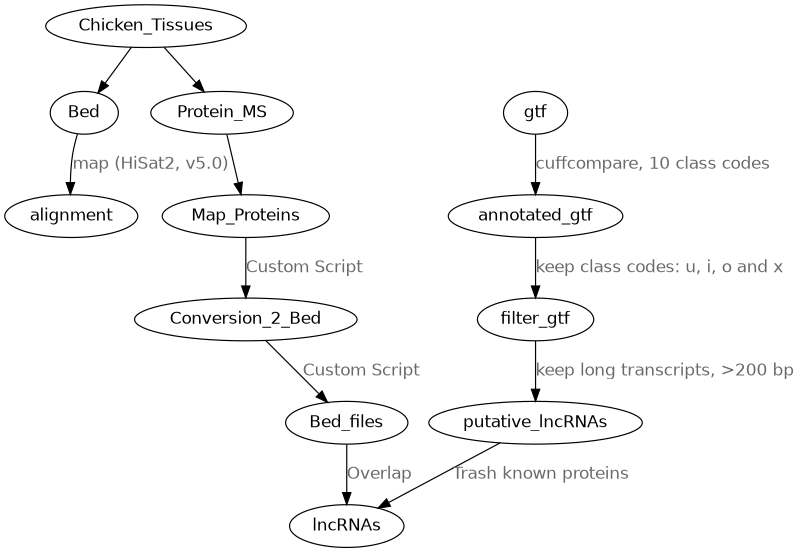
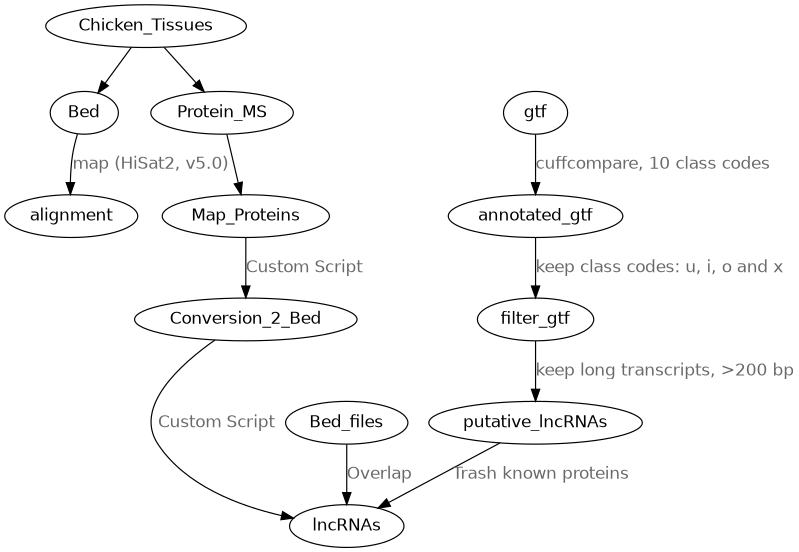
edge "Conversion_2_Bed" -> "Bed_files": now "Conversion_2_Bed" -> "lncRNAs"
